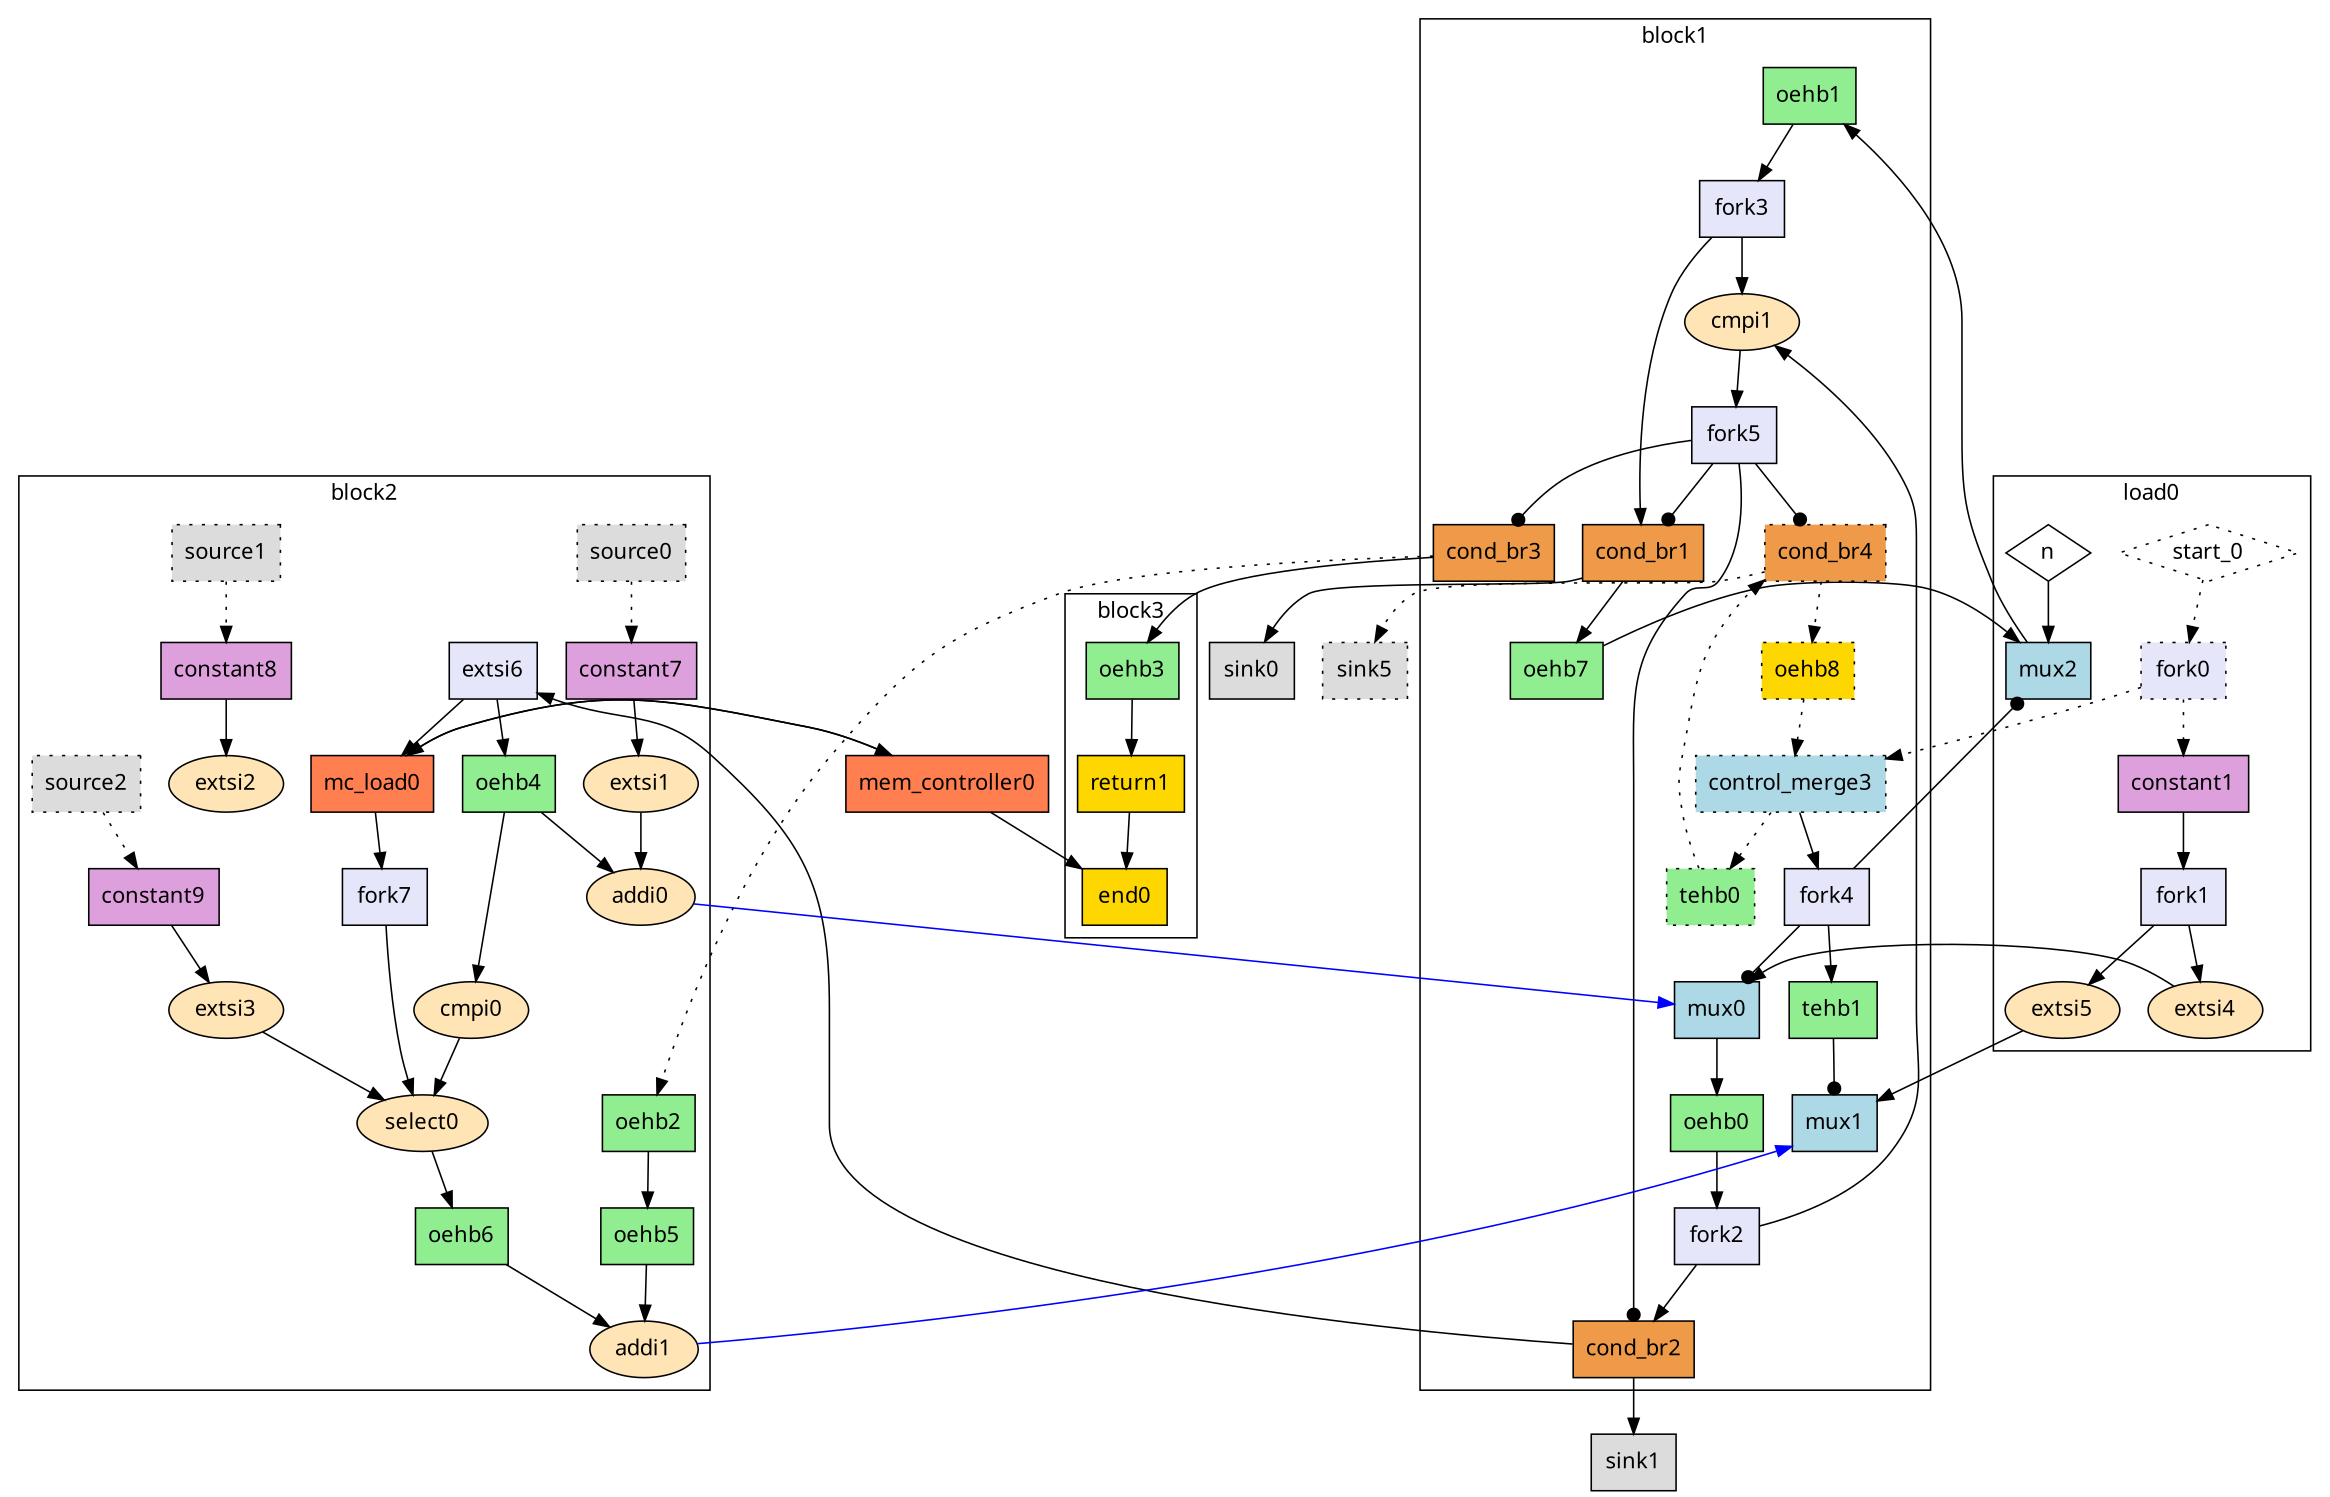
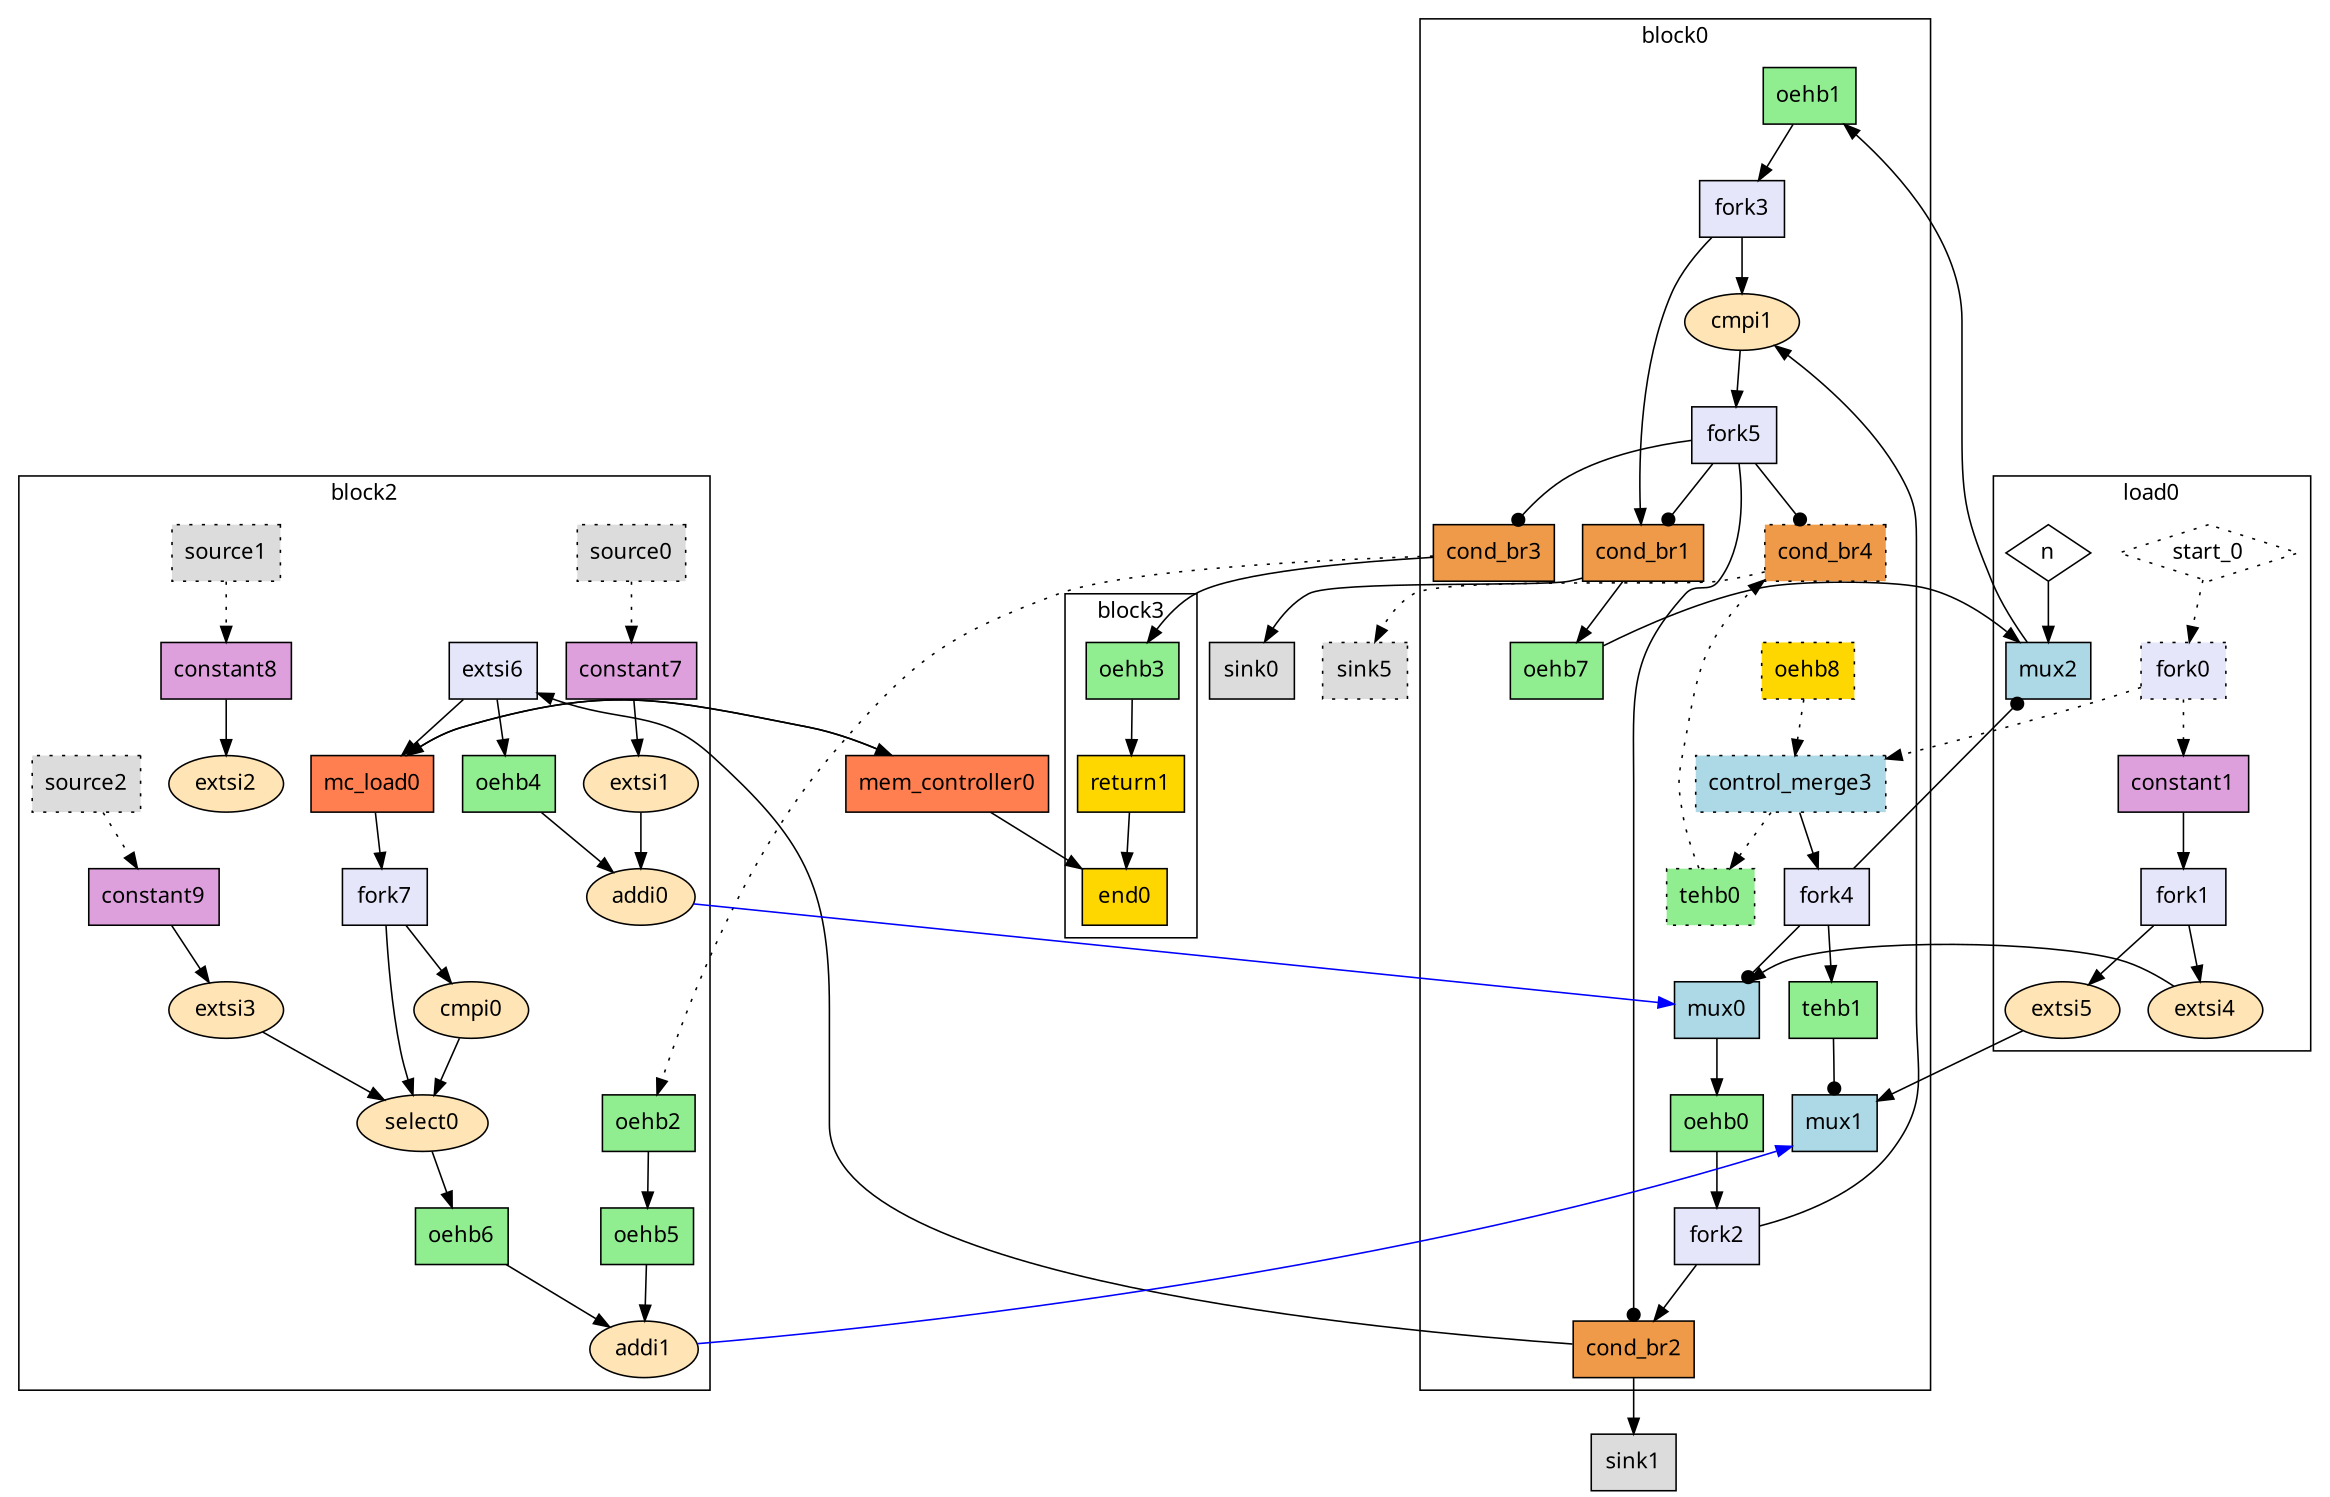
cluster "block1": label "block1" -> "block0"
edge "cond_br4" -- "oehb8": removed
edge "oehb4" -- "cmpi0": now "fork7" -- "cmpi0"
